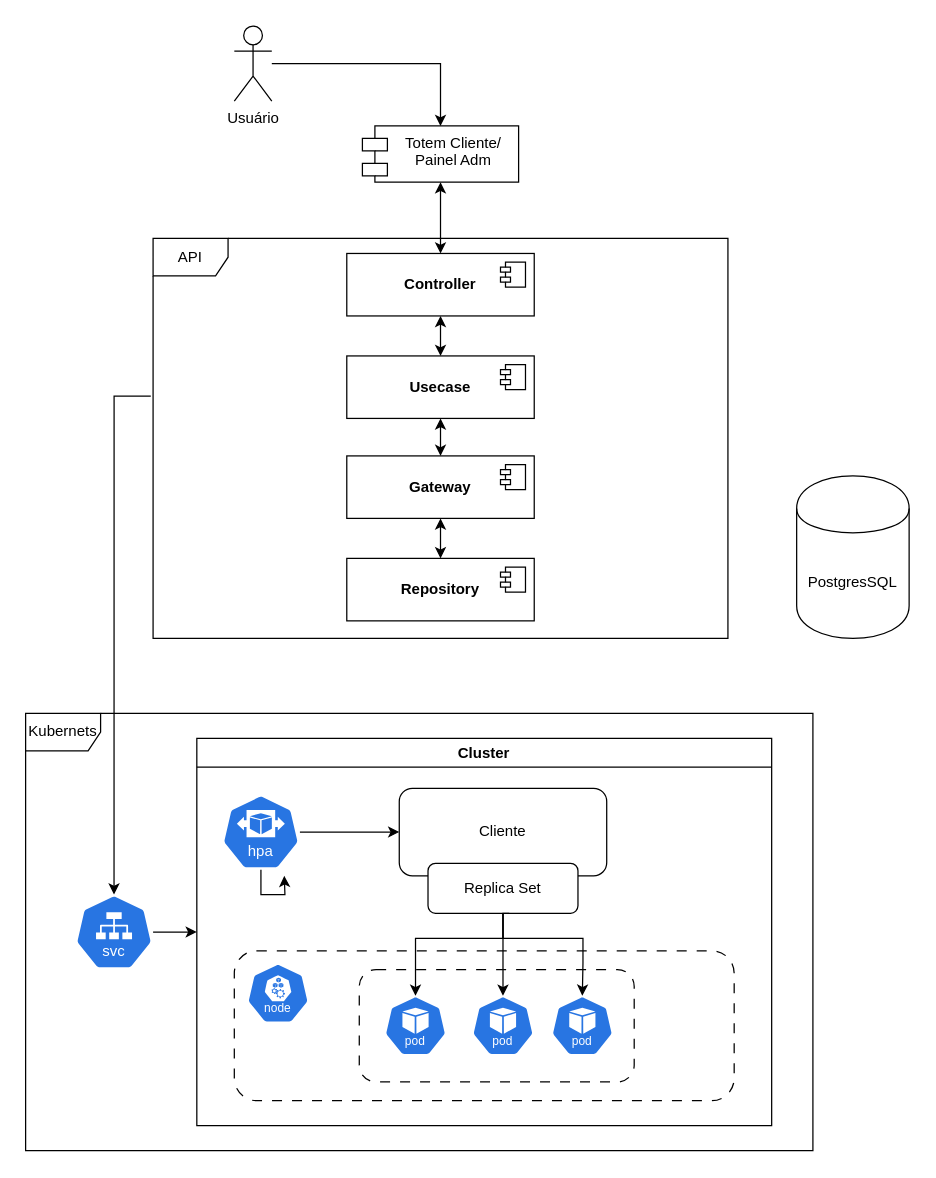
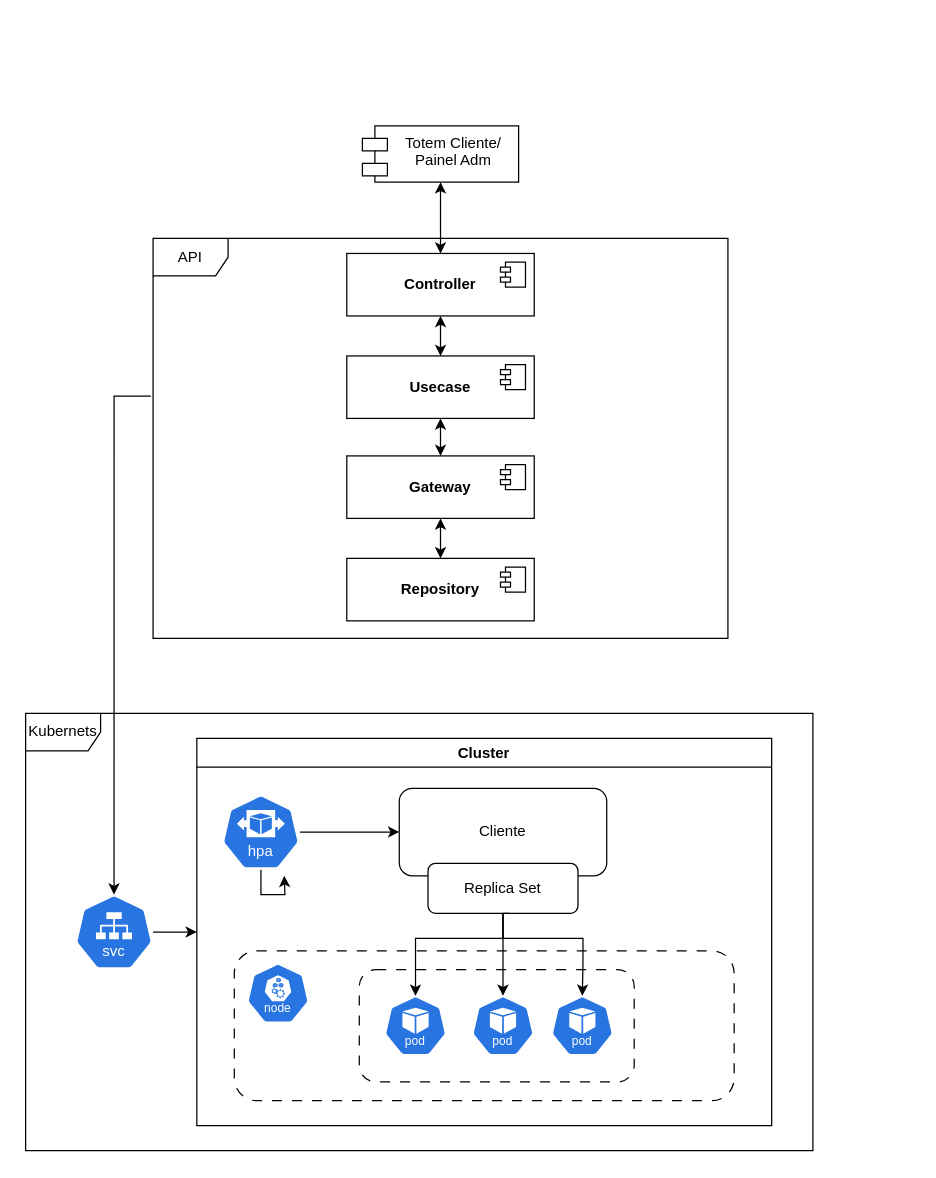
node "Usuário": removed
edge "Usuário" -> "Totem Cliente/ Painel Adm": removed
node "PostgresSQL": removed
